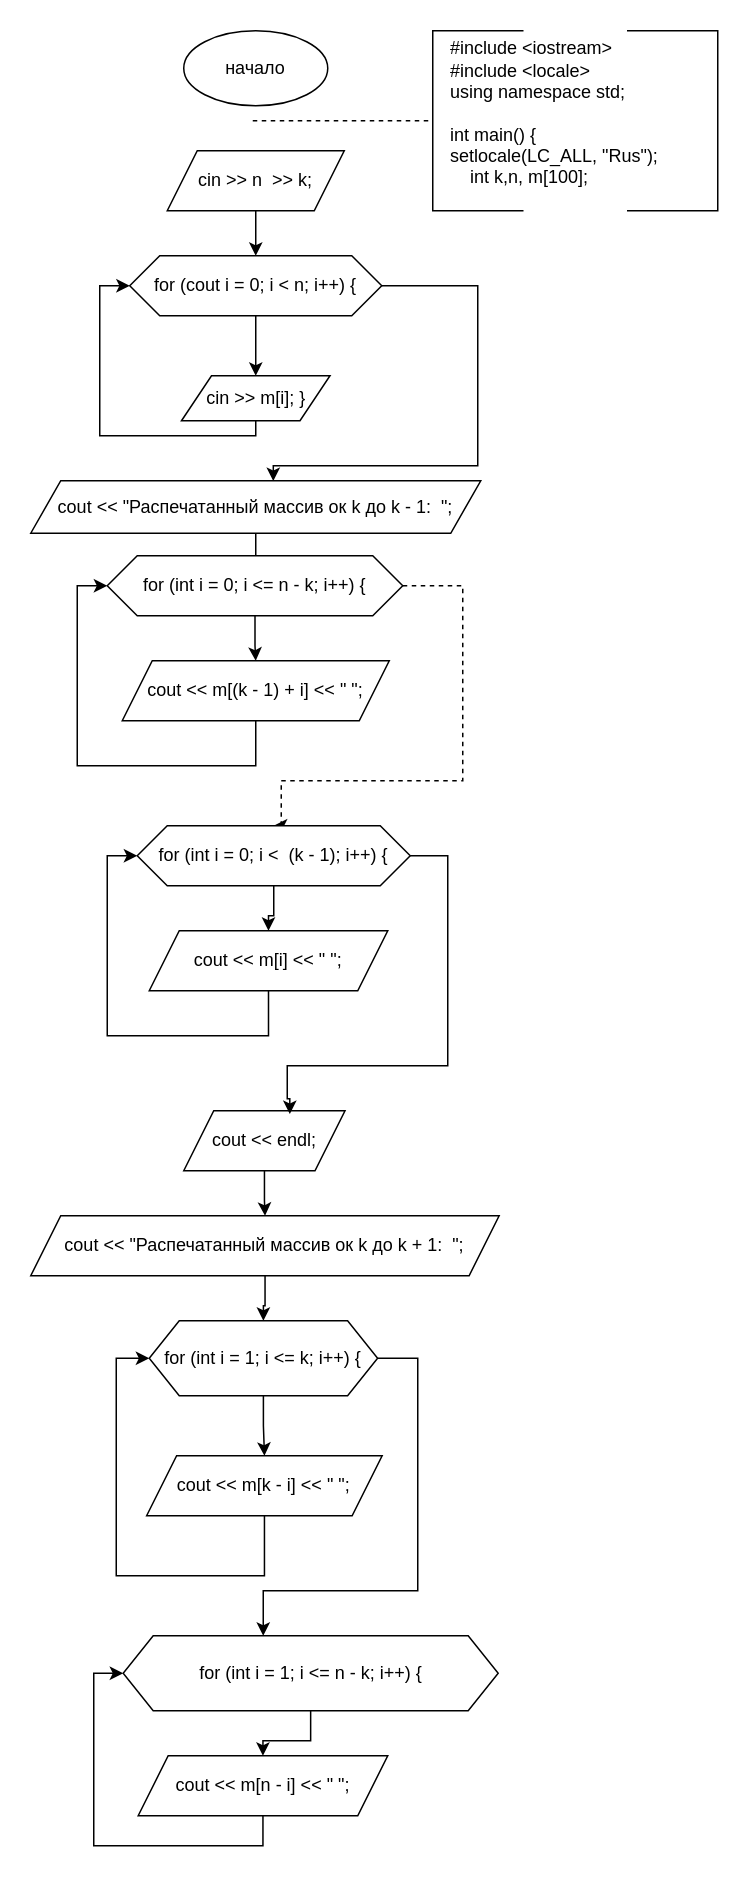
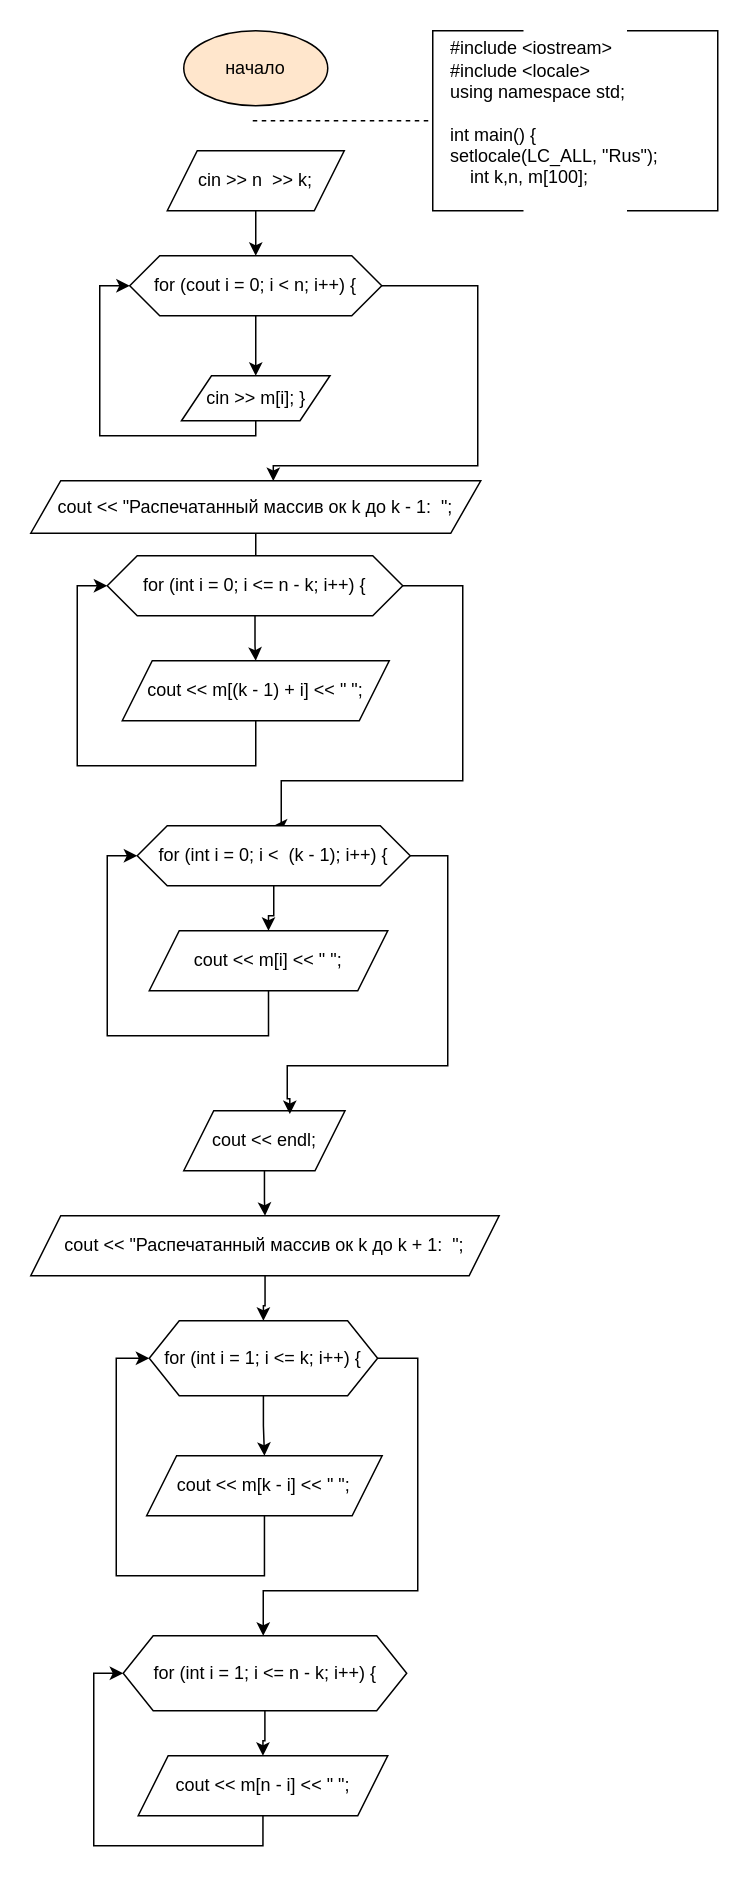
node "начало": fillcolor #ffffff -> #ffe6cc
edge "for (int i = 0; i <= n - k; i++) {" -> "for (int i = 0; i < (k - 1); i++) {": style dashed -> solid
node "for (int i = 1; i <= n - k; i++) {": size 375x75 -> 284x75
